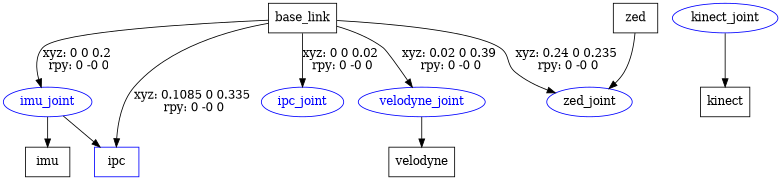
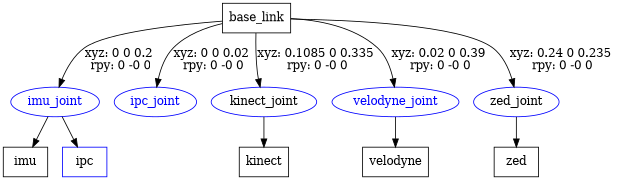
edge "base_link" -> "ipc": now "base_link" -> "kinect_joint"
edge "zed" -> "zed_joint": reversed
